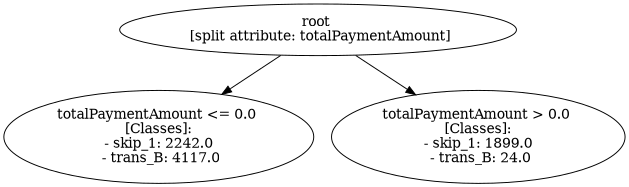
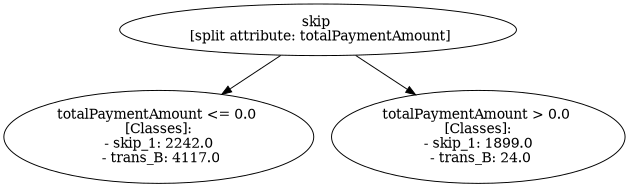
node "root [split attribute: totalPaymentAmount]": label "root [split attribute: totalPaymentAmount]" -> "skip [split attribute: totalPaymentAmount]"
